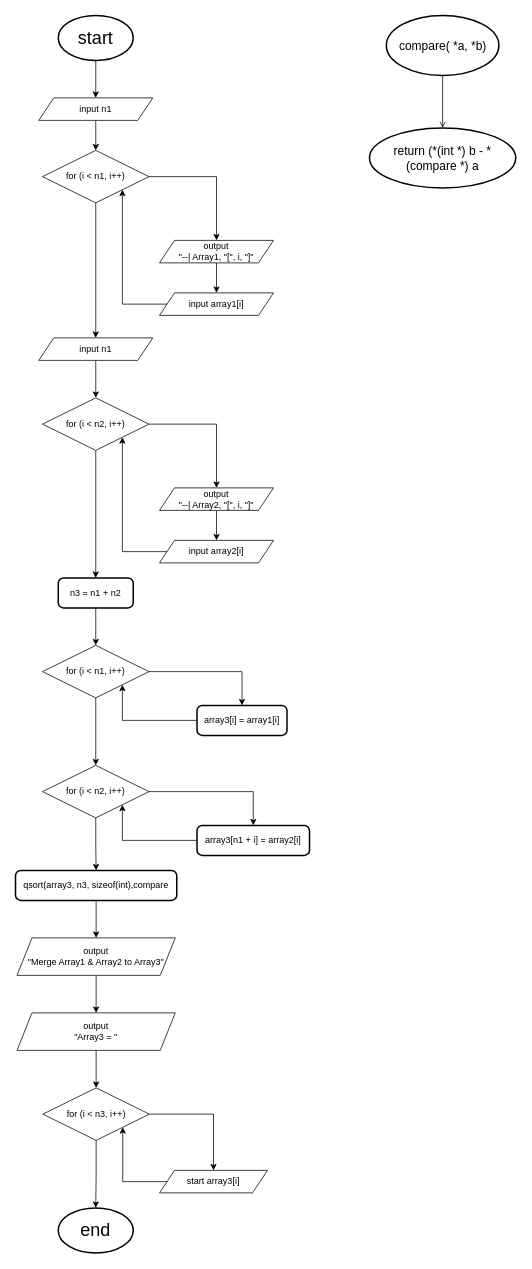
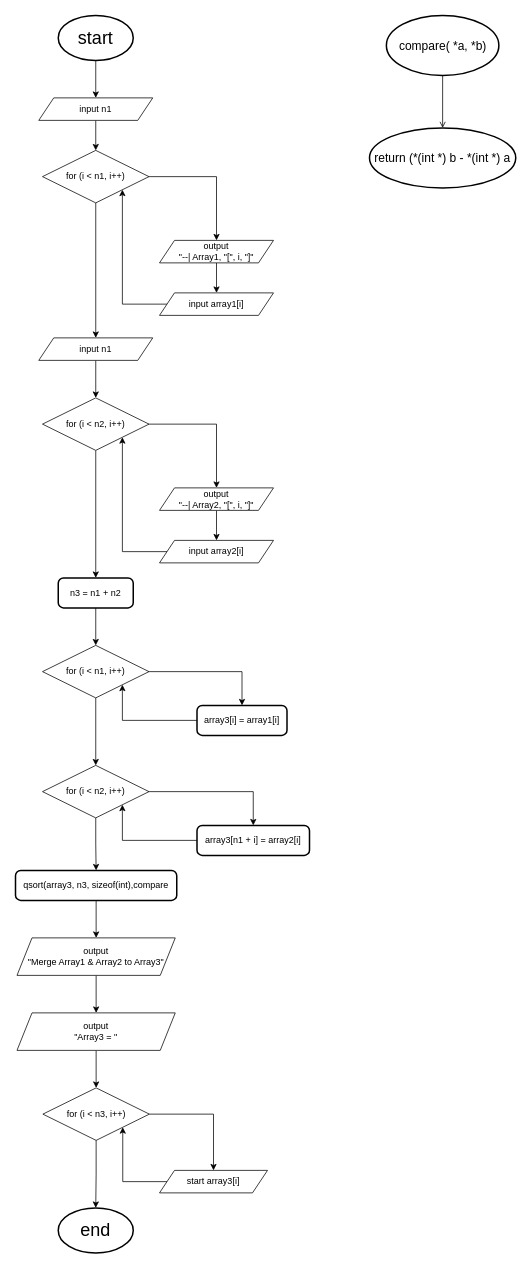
node "return (*(int *) b - *(compare *) a": label "return (*(int *) b - *(compare *) a" -> "return (*(int *) b - *(int *) a"
